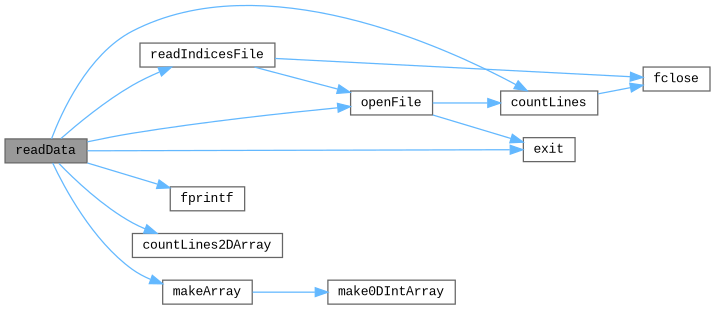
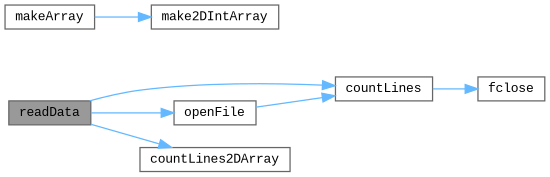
node "readIndicesFile": removed
node "exit": removed
node "fprintf": removed
edge "readData" -> "makeArray": removed
node "make0DIntArray": label "make0DIntArray" -> "make2DIntArray"
